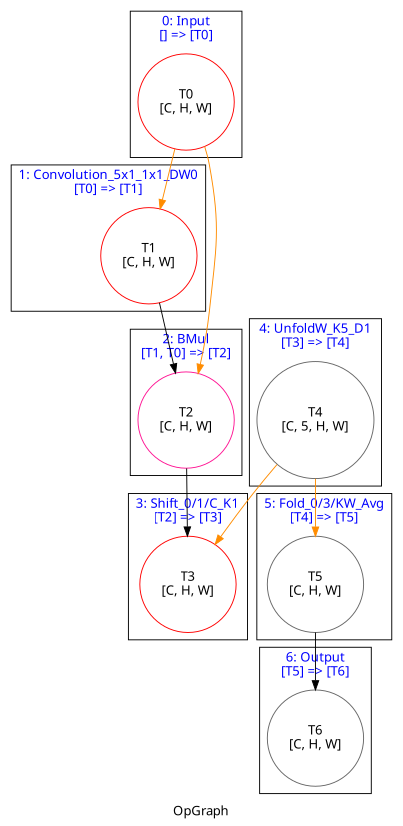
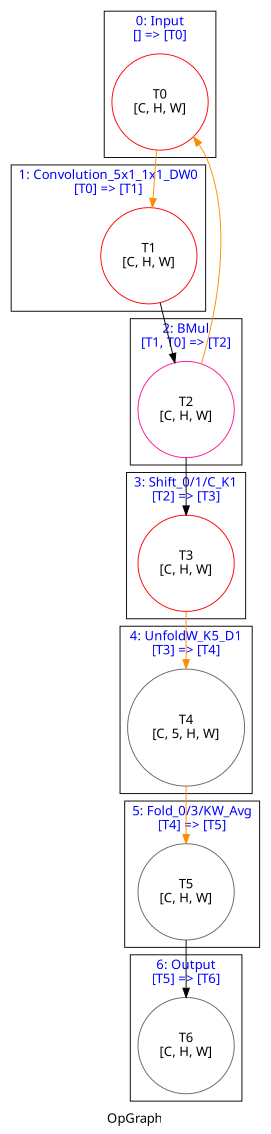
edge "T0 [C, H, W]" -> "T2 [C, H, W]": reversed
edge "T4 [C, 5, H, W]" -> "T3 [C, H, W]": reversed
